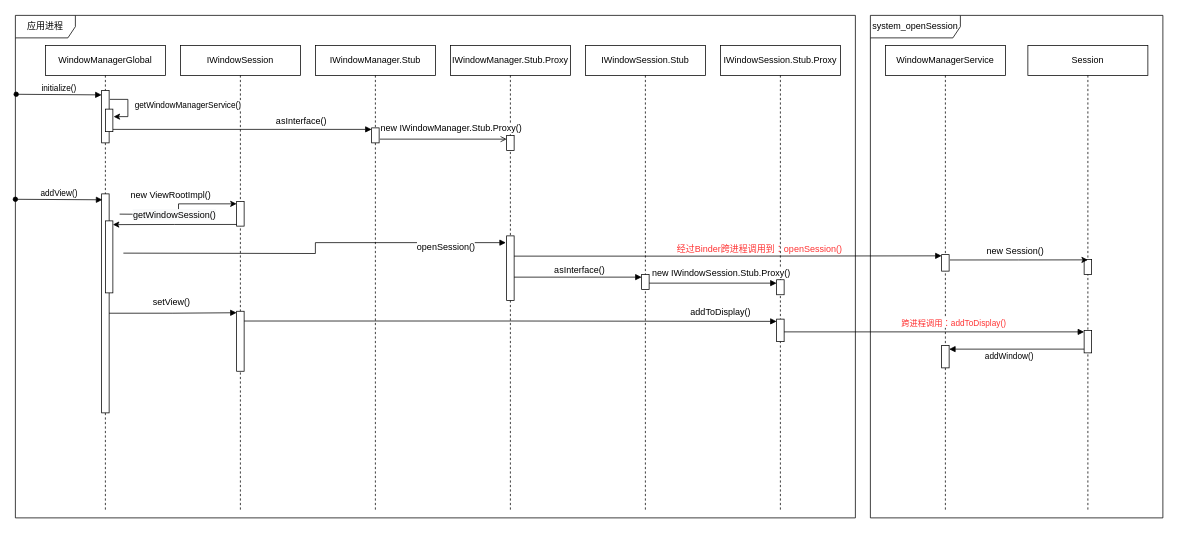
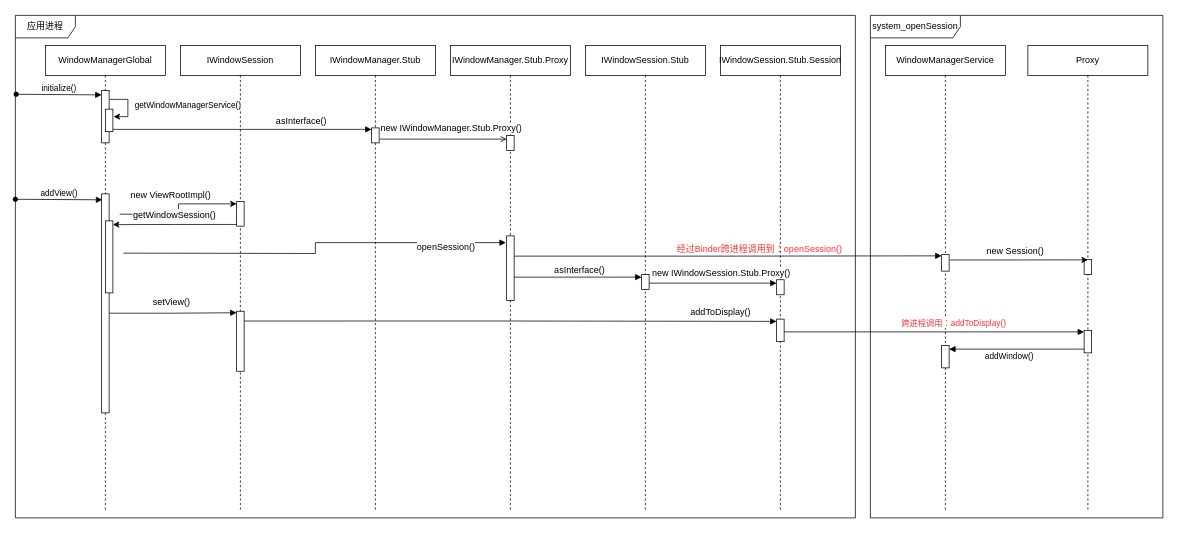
node "IWindowSession.Stub.Proxy": label "IWindowSession.Stub.Proxy" -> "IWindowSession.Stub.Session"
node "Session": label "Session" -> "Proxy"
